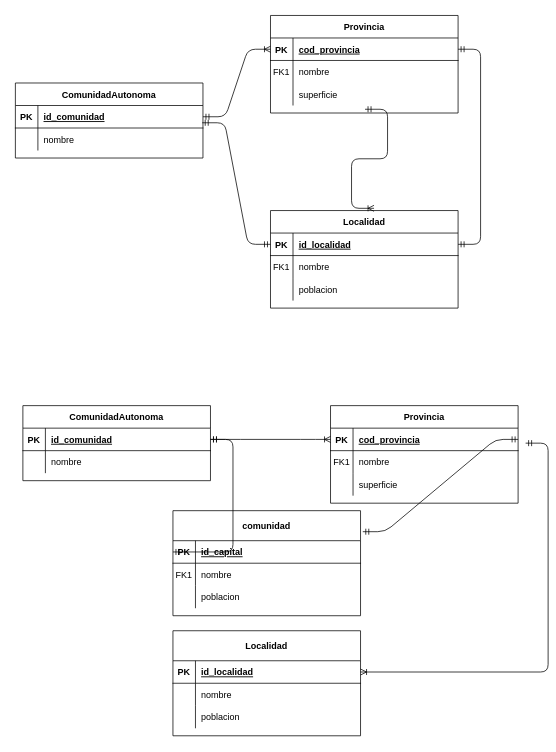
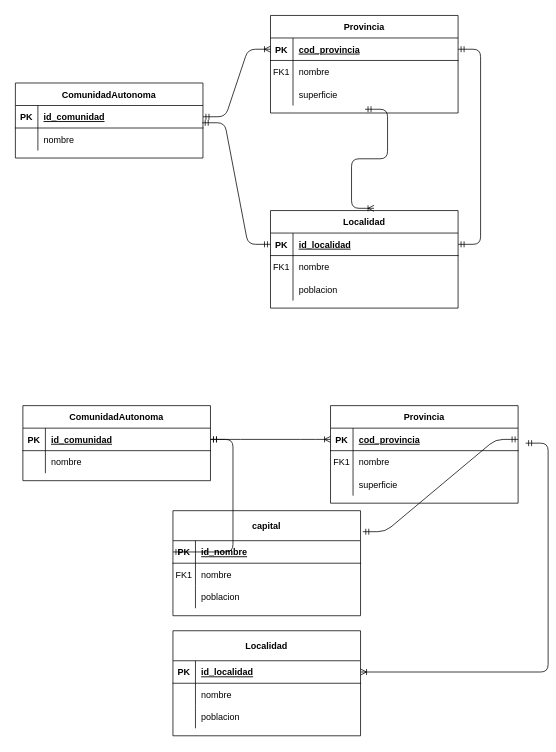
node "comunidad": label "comunidad" -> "capital"
node "id_capital": label "id_capital" -> "id_nombre"
